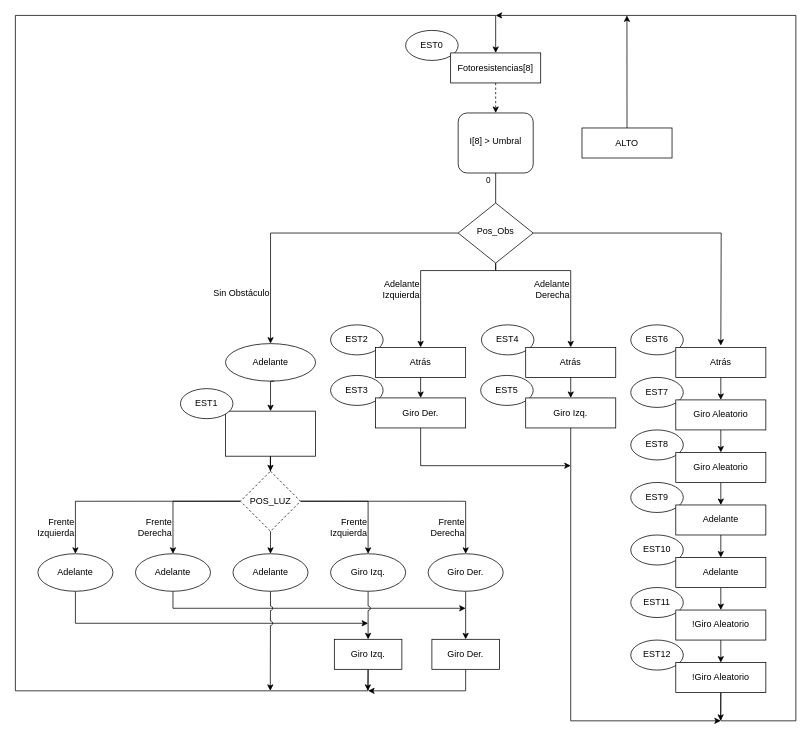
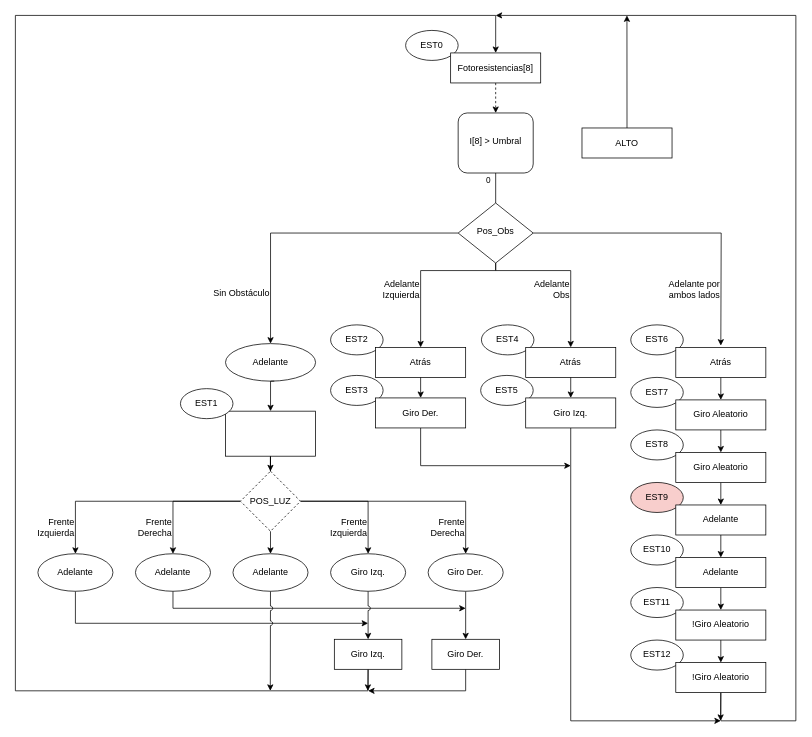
node "Adelante Derecha": label "Adelante Derecha" -> "Adelante Obs"
node "Adelante por ambos lados": added
node "EST9": fillcolor #ffffff -> #f8cecc
